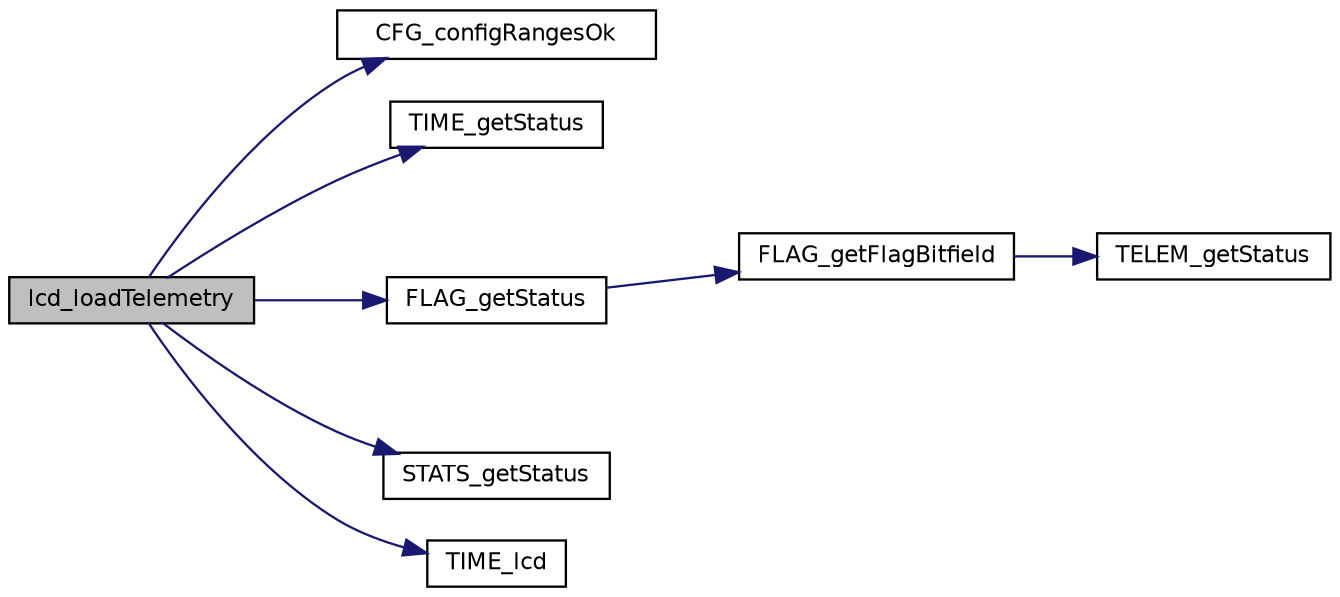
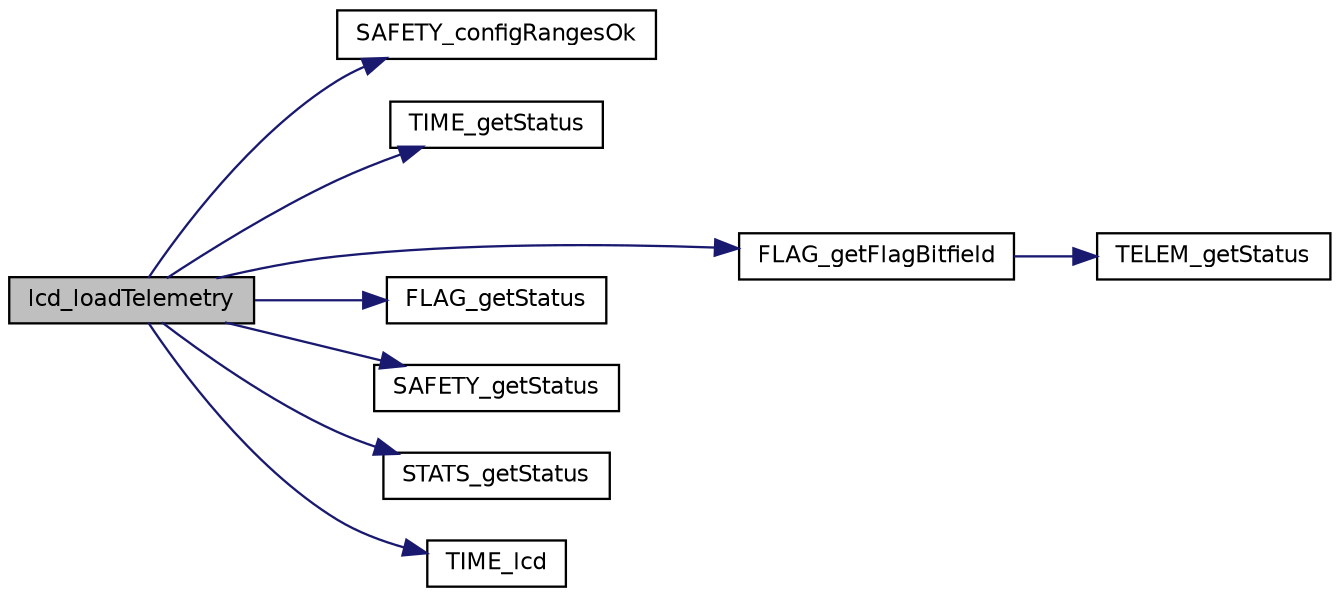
node "CFG_configRangesOk": label "CFG_configRangesOk" -> "SAFETY_configRangesOk"
edge "FLAG_getStatus" -> "FLAG_getFlagBitfield": now "lcd_loadTelemetry" -> "FLAG_getFlagBitfield"
node "SAFETY_getStatus": added
